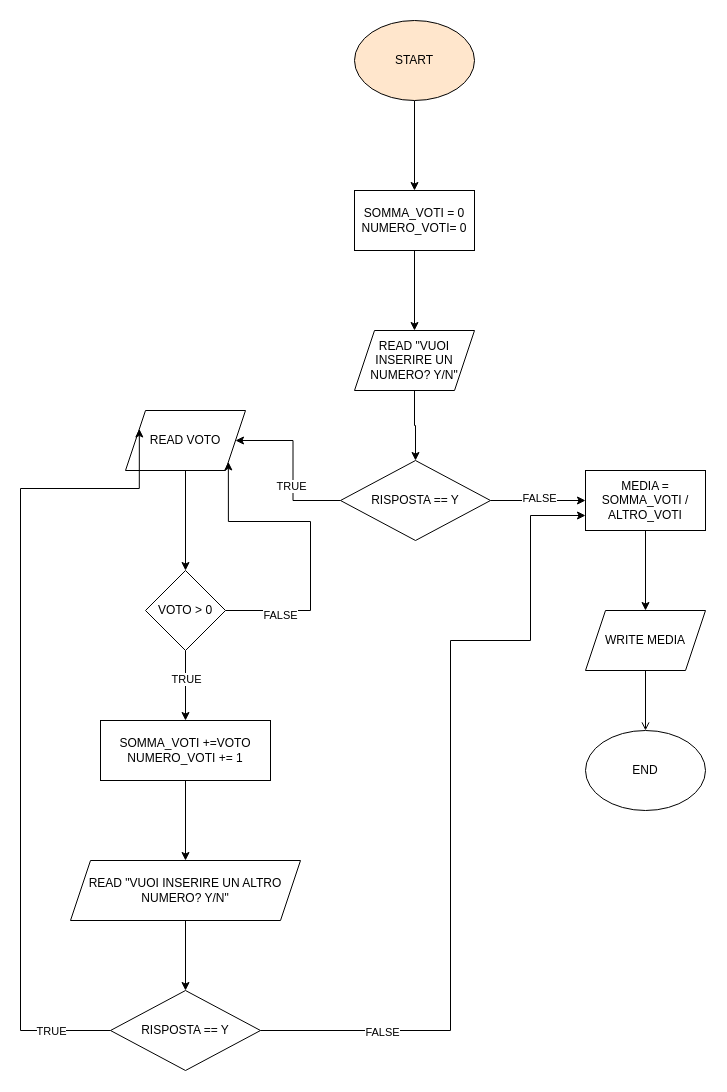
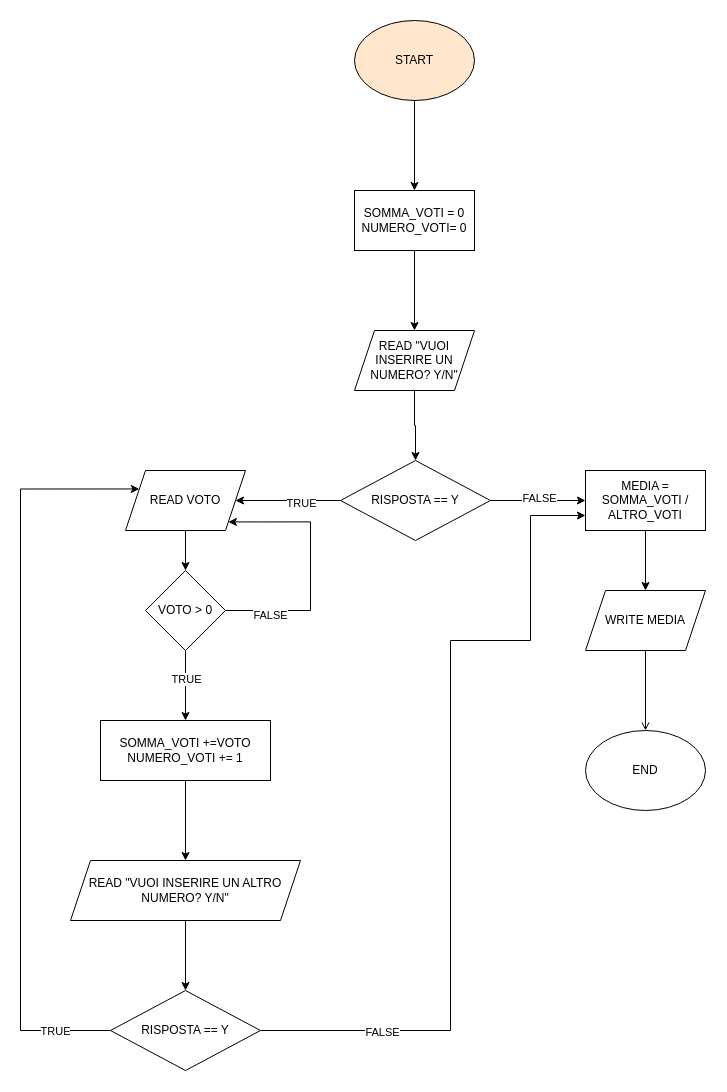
node "READ VOTO": moved (186, 441) -> (186, 501)
node "WRITE MEDIA": moved (646, 641) -> (646, 621)
